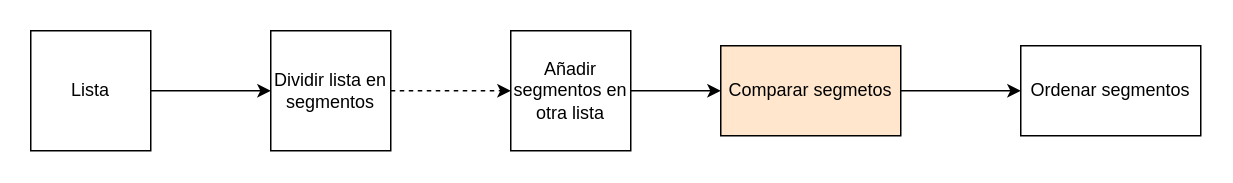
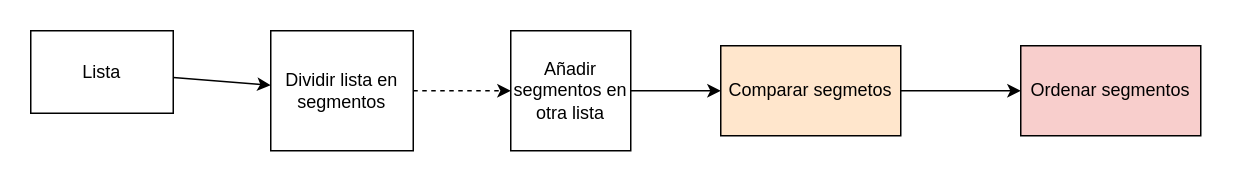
node "Lista": size 120x120 -> 143x83
node "Dividir lista en segmentos": size 120x120 -> 143x120
node "Ordenar segmentos": fillcolor #ffffff -> #f8cecc
